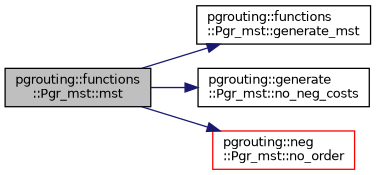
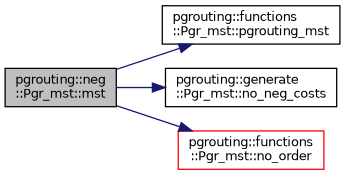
node "pgrouting::functions ::Pgr_mst::generate_mst": label "pgrouting::functions ::Pgr_mst::generate_mst" -> "pgrouting::functions ::Pgr_mst::pgrouting_mst"
node "pgrouting::functions ::Pgr_mst::mst": label "pgrouting::functions ::Pgr_mst::mst" -> "pgrouting::neg ::Pgr_mst::mst"
node "pgrouting::neg ::Pgr_mst::no_order": label "pgrouting::neg ::Pgr_mst::no_order" -> "pgrouting::functions ::Pgr_mst::no_order"
